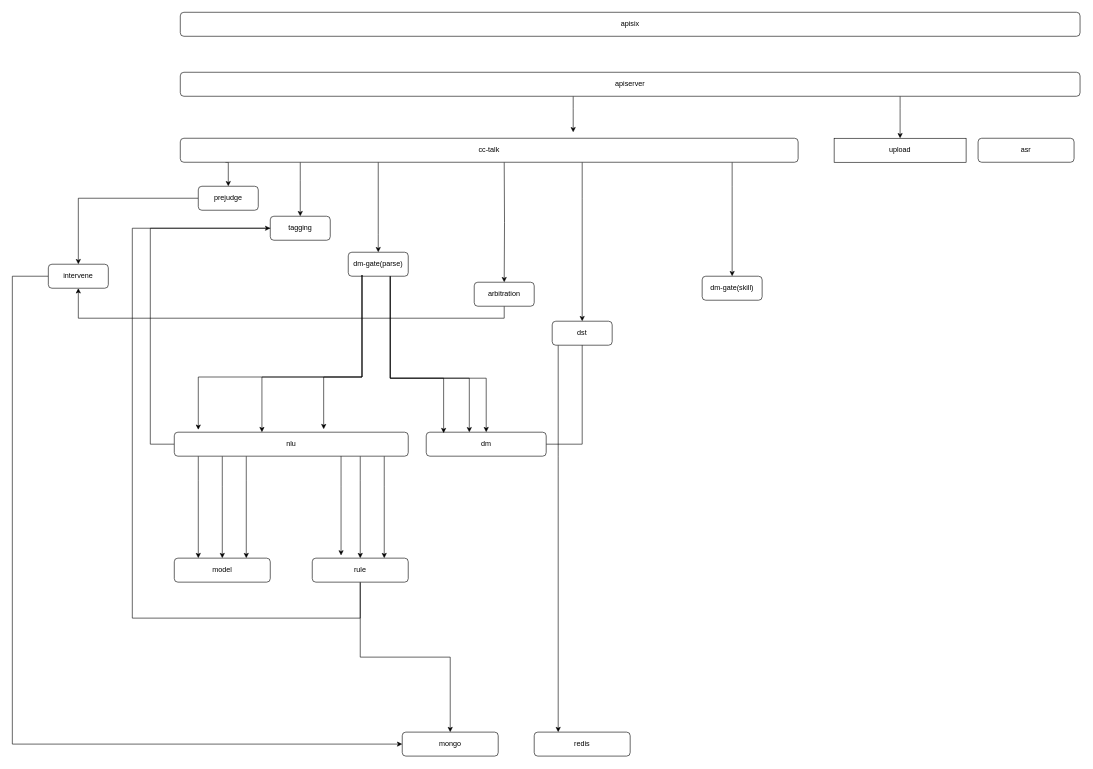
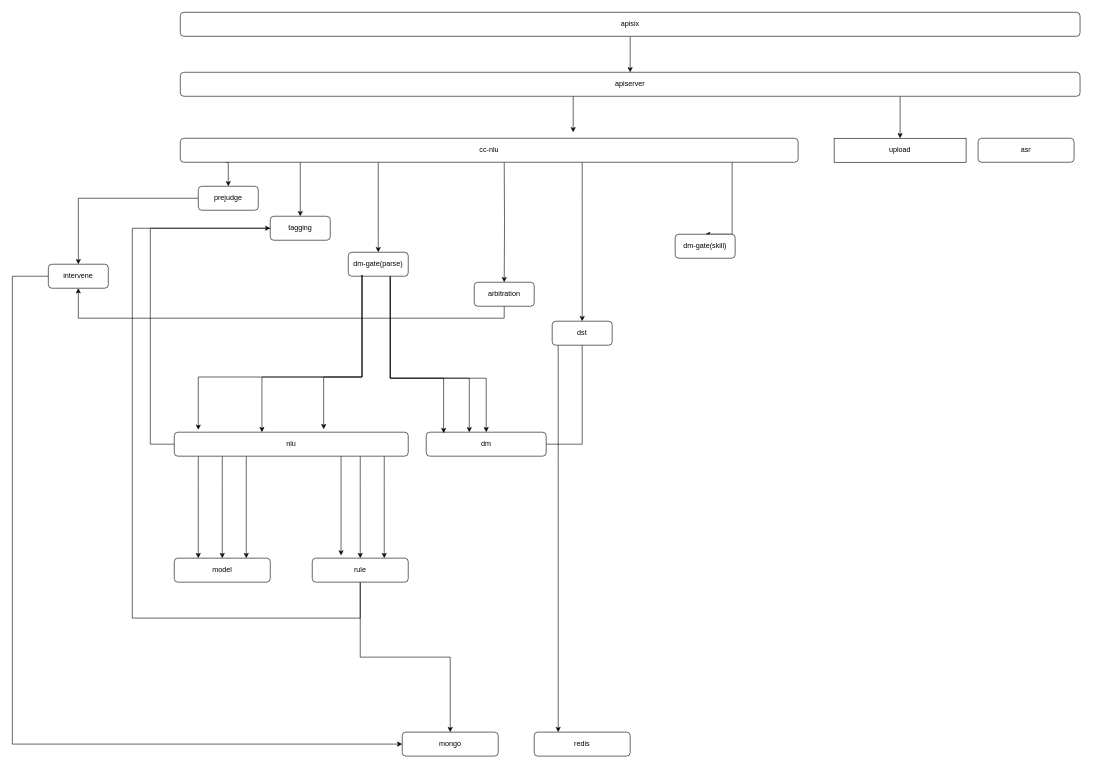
edge "apisix" -> "apiserver": added
node "cc-talk": label "cc-talk" -> "cc-nlu"
node "dm-gate(skill)": moved (732, 288) -> (705, 246)
